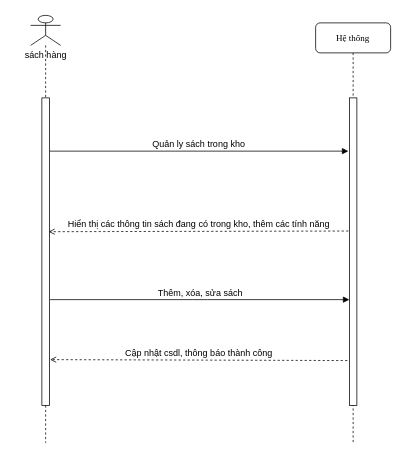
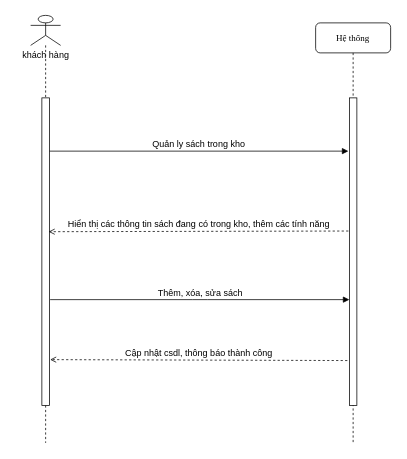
node "sách hàng": label "sách hàng" -> "khách hàng"
